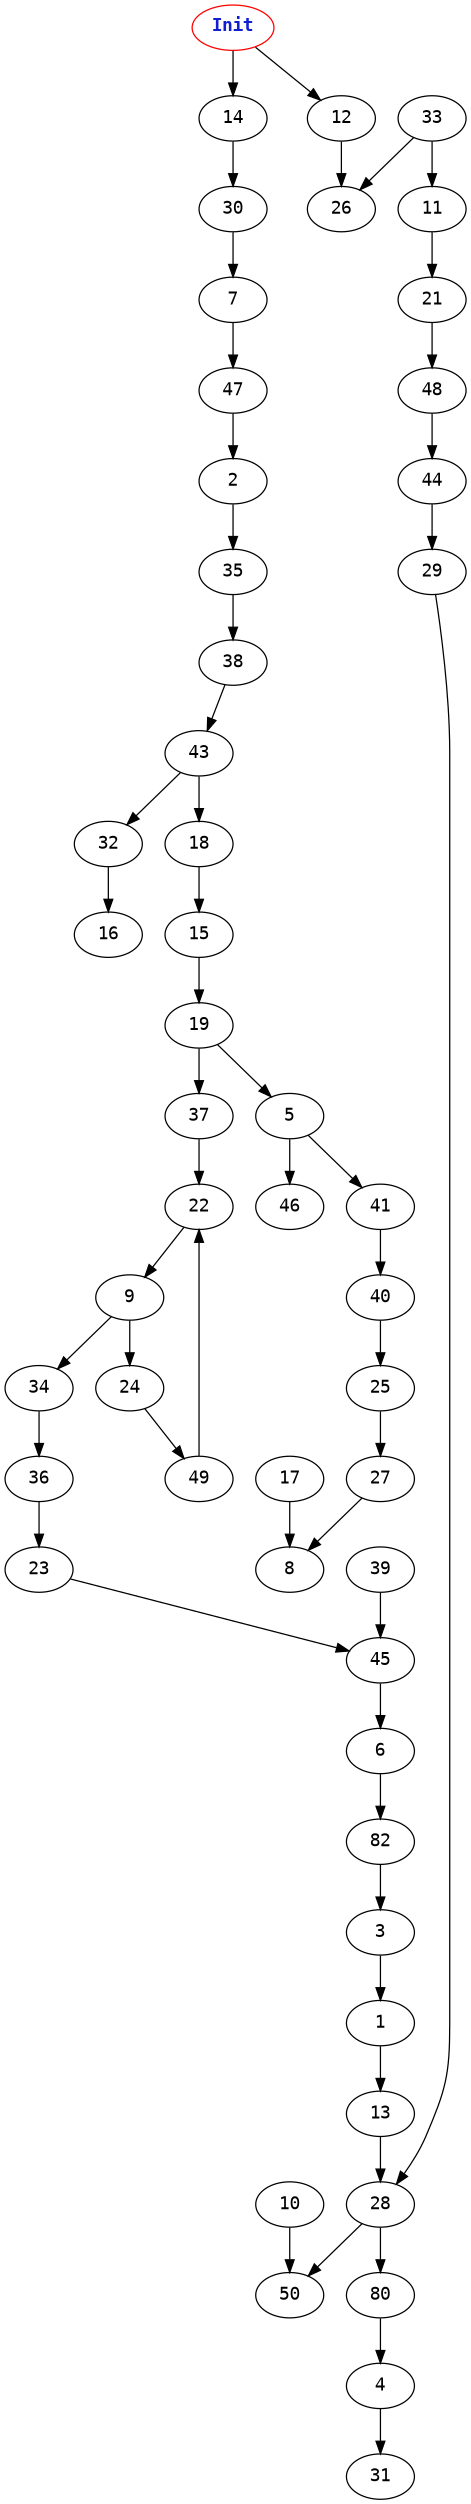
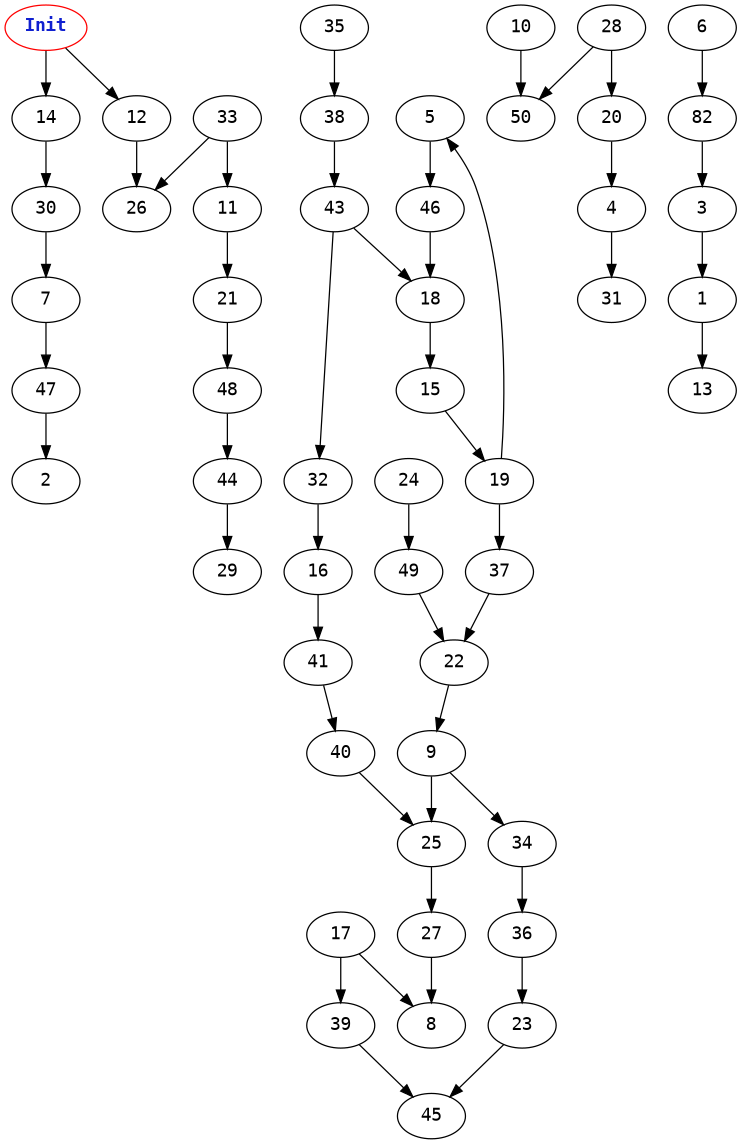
edge "46" -> "18": added
edge "2" -> "35": removed
edge "17" -> "39": added
edge "5" -> "41": now "16" -> "41"
edge "9" -> "24": now "9" -> "25"
edge "29" -> "28": removed
edge "45" -> "6": removed
edge "13" -> "28": removed
node "80": label "80" -> "20"
